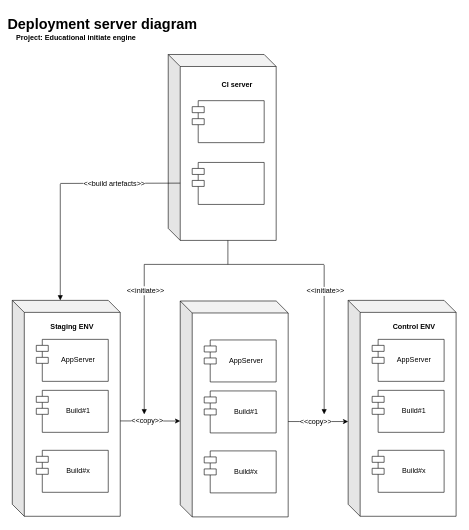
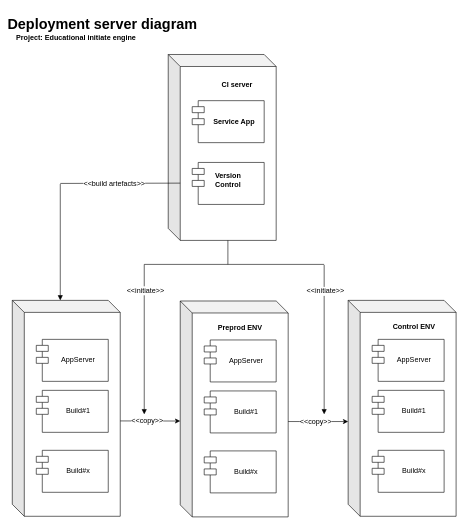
node "Service App": added
node "Version Control": added
node "Staging ENV": removed
node "Preprod ENV": added
